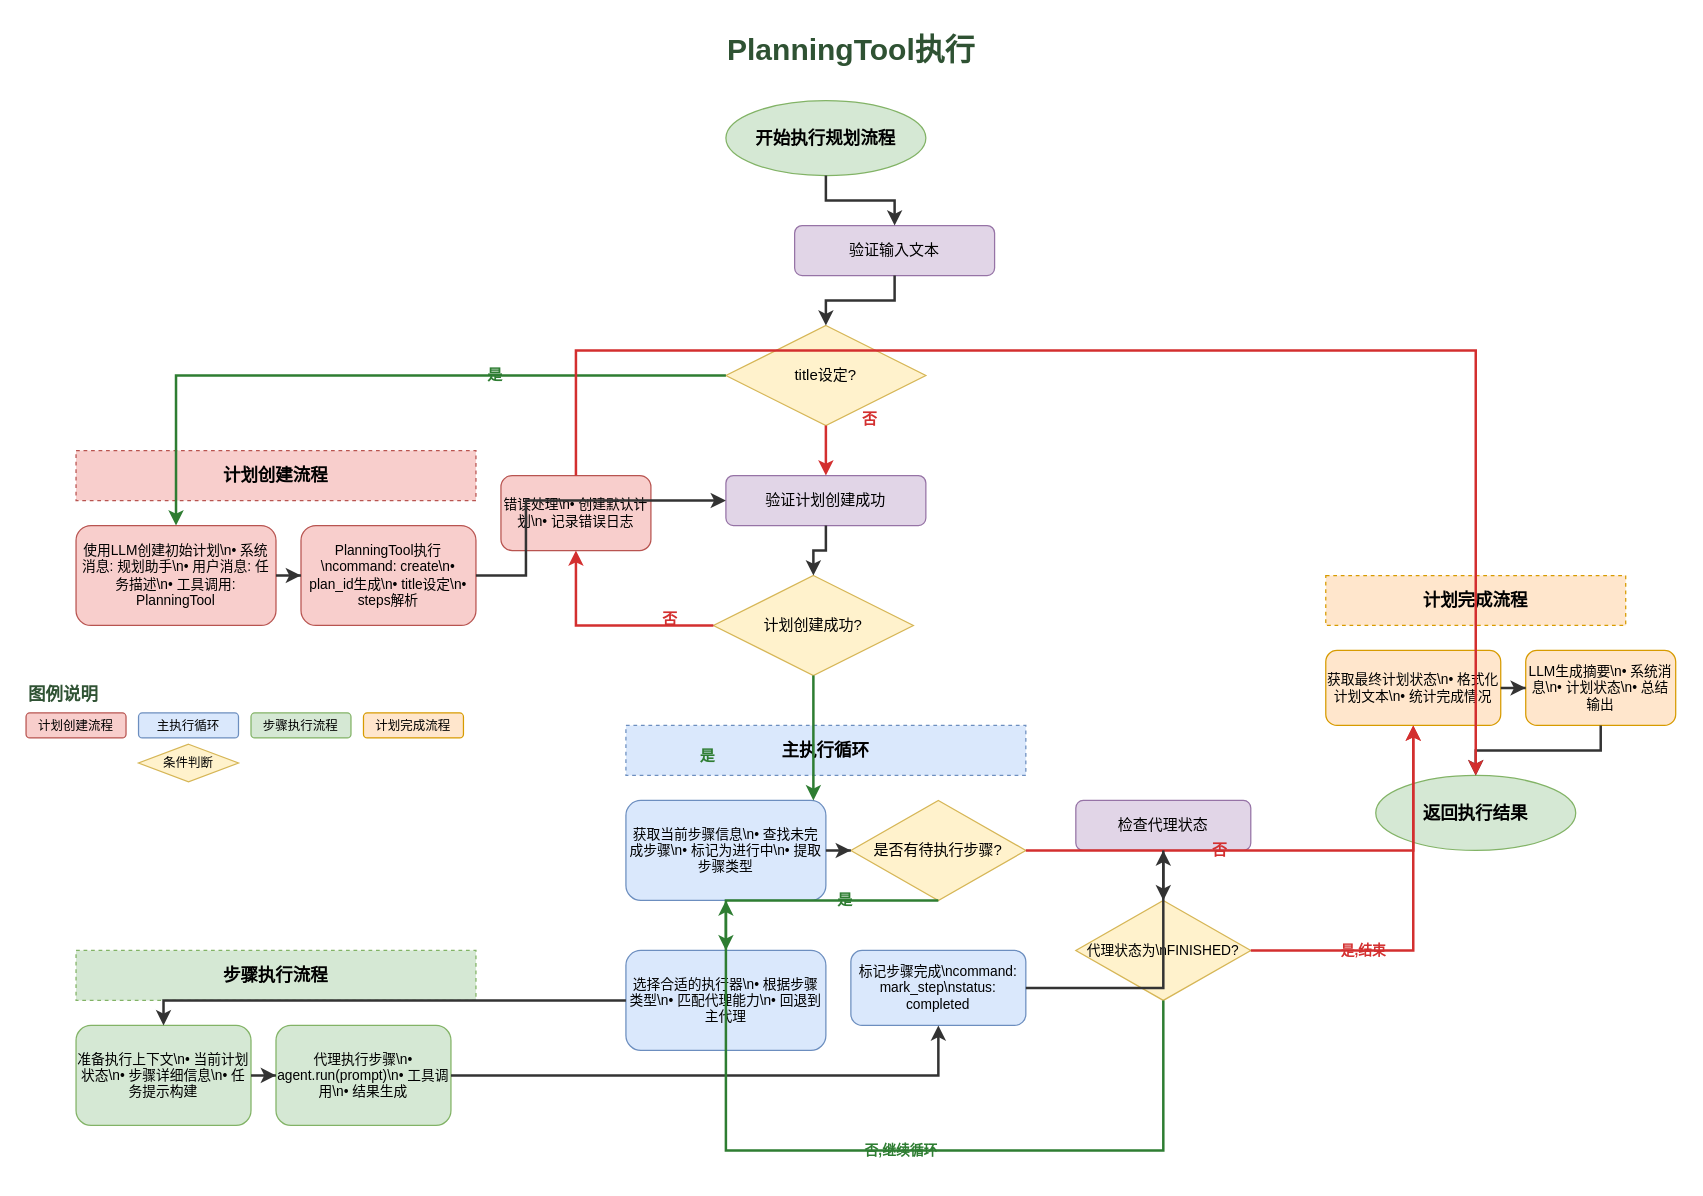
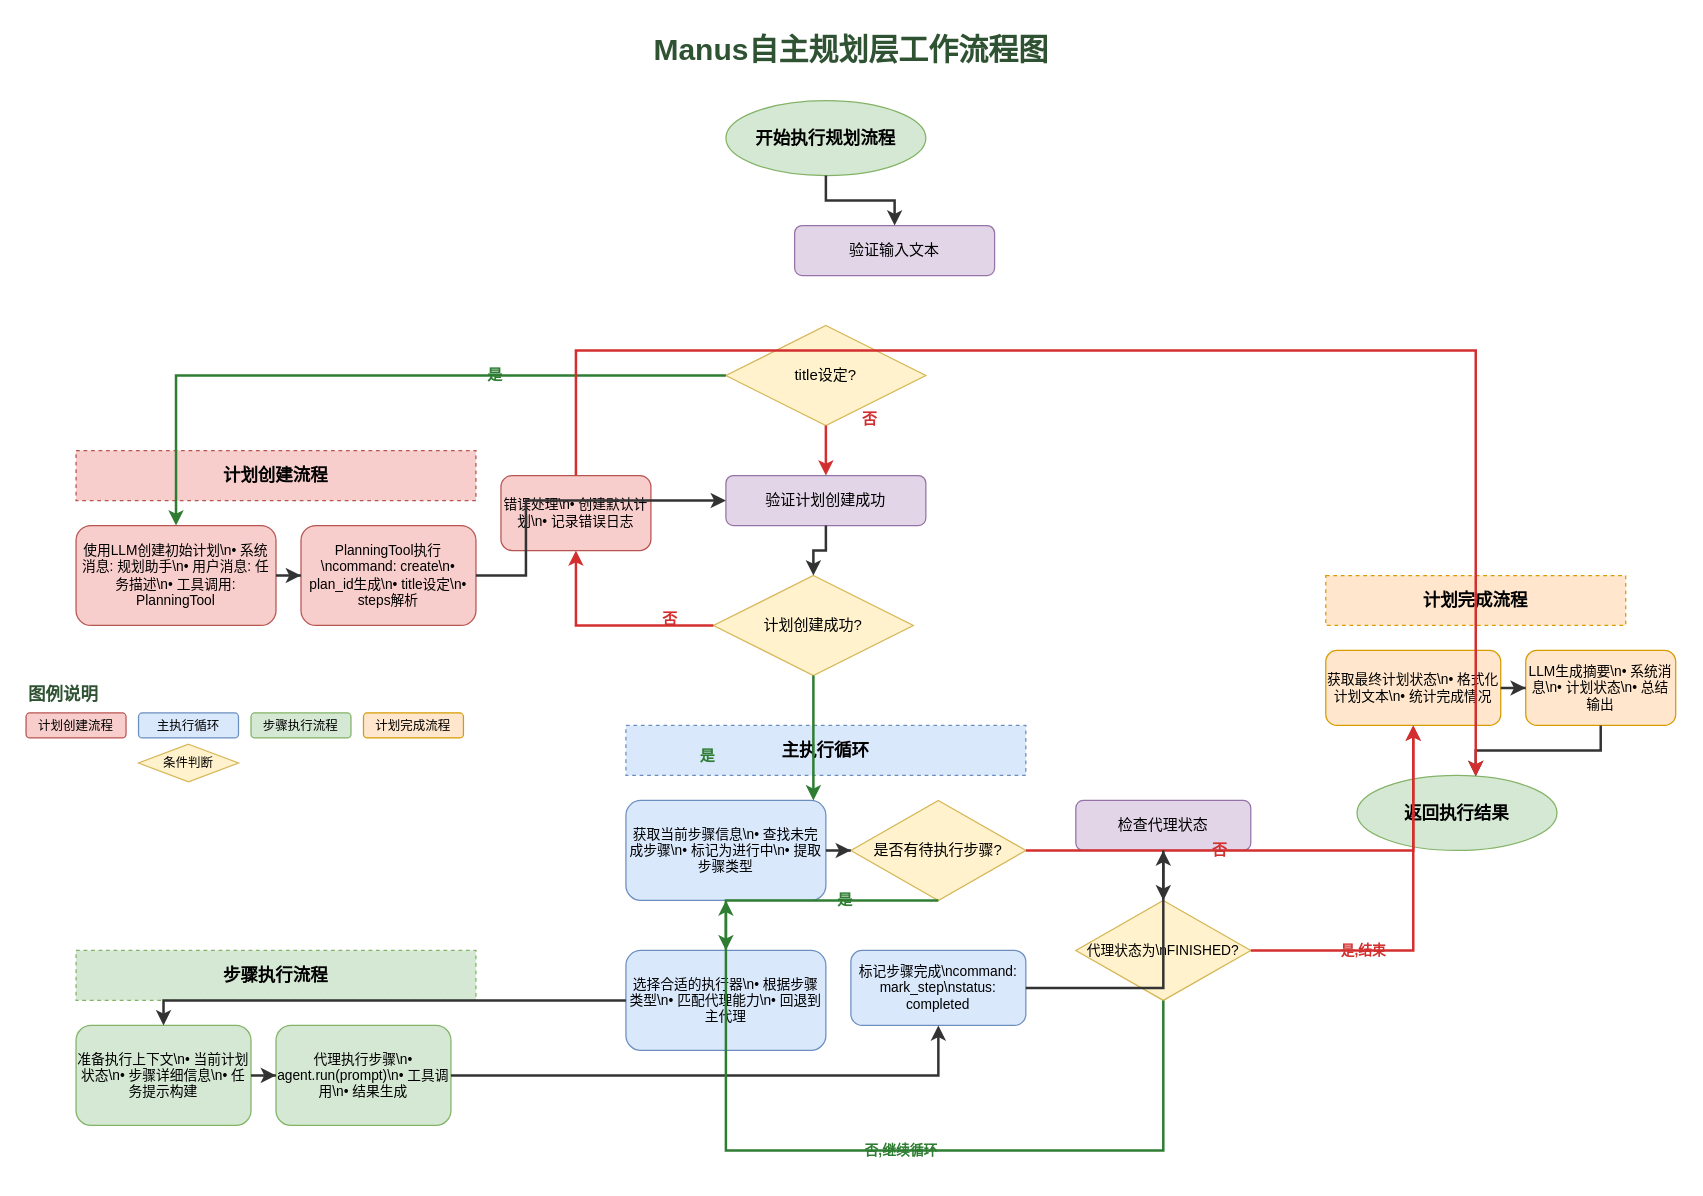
node "PlanningTool执行": label "PlanningTool执行" -> "Manus自主规划层工作流程图"
edge "验证输入文本" -> "title设定?": removed
node "返回执行结果": moved (1476, 813) -> (1457, 813)
